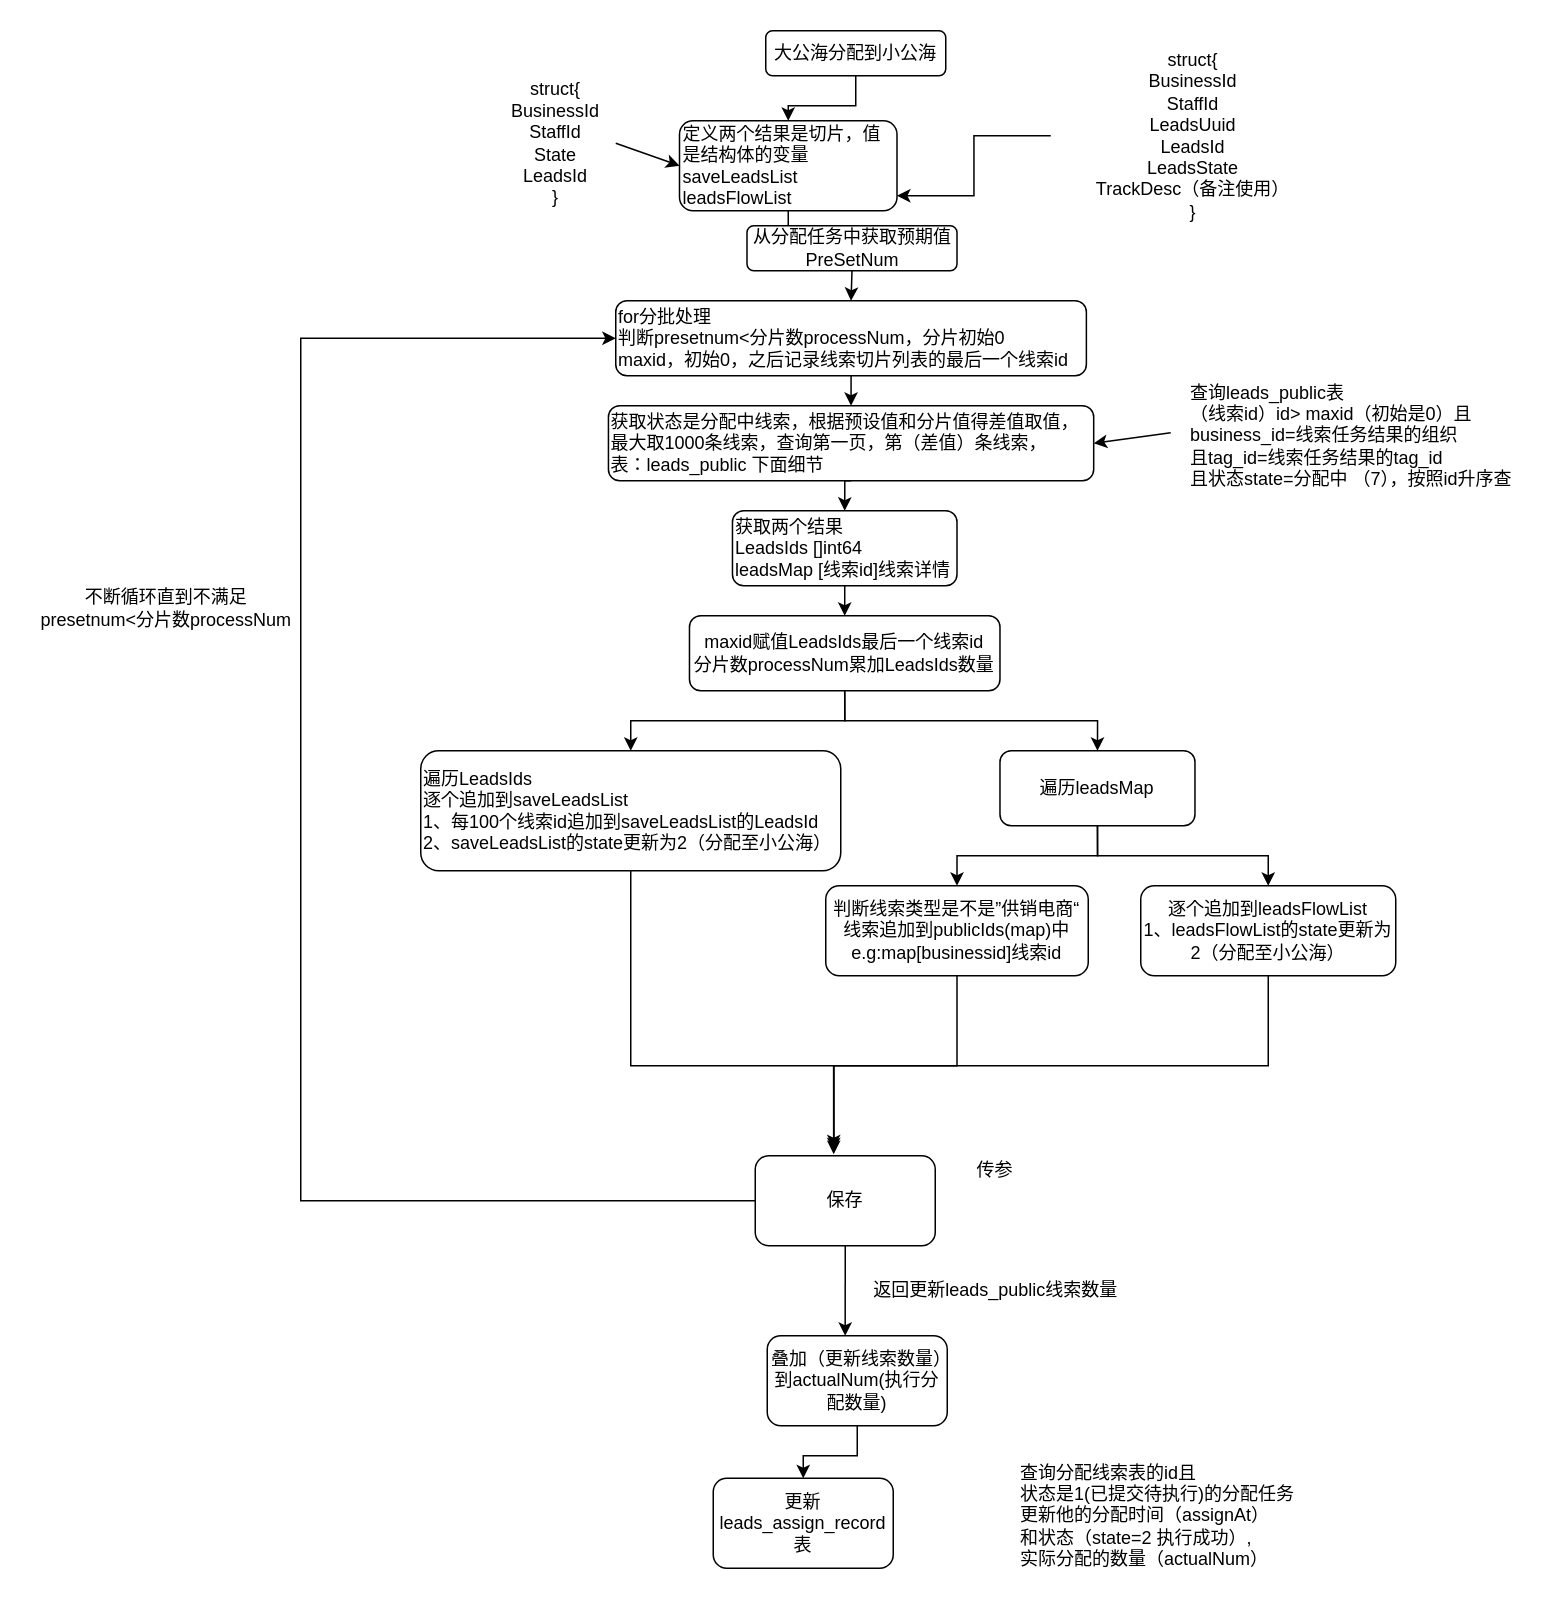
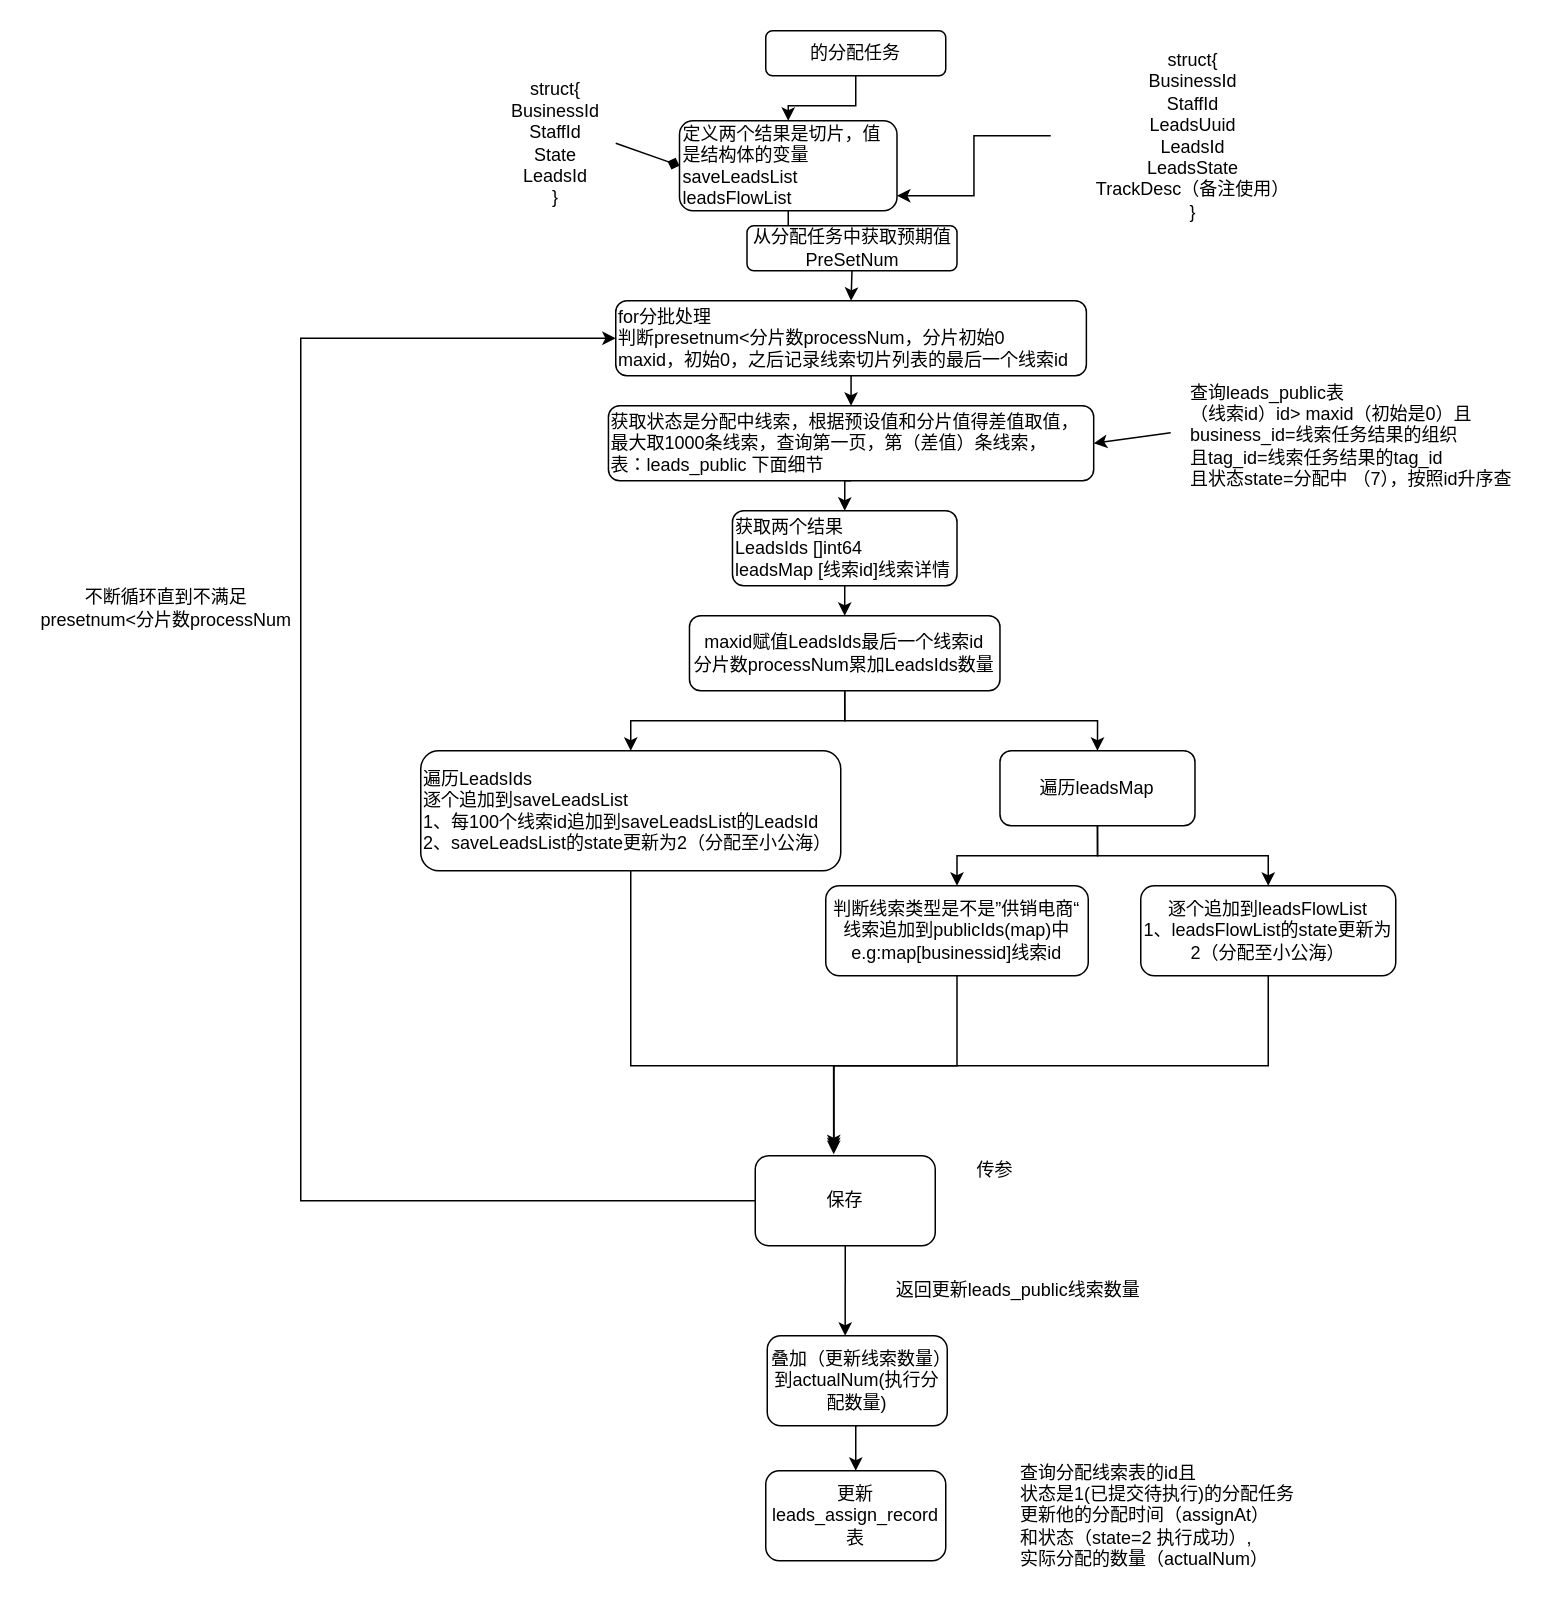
node "大公海分配到小公海": label "大公海分配到小公海" -> "的分配任务"
edge "struct{ BusinessId StaffId State LeadsId }" -> "定义两个结果是切片，值是结构体的变量 saveLeadsList leadsFlowList": arrowhead classic -> diamond
node "返回更新leads_public线索数量": moved (995, 1291) -> (1017, 1291)
node "更新leads_assign_record 表": moved (803, 1523) -> (856, 1516)
